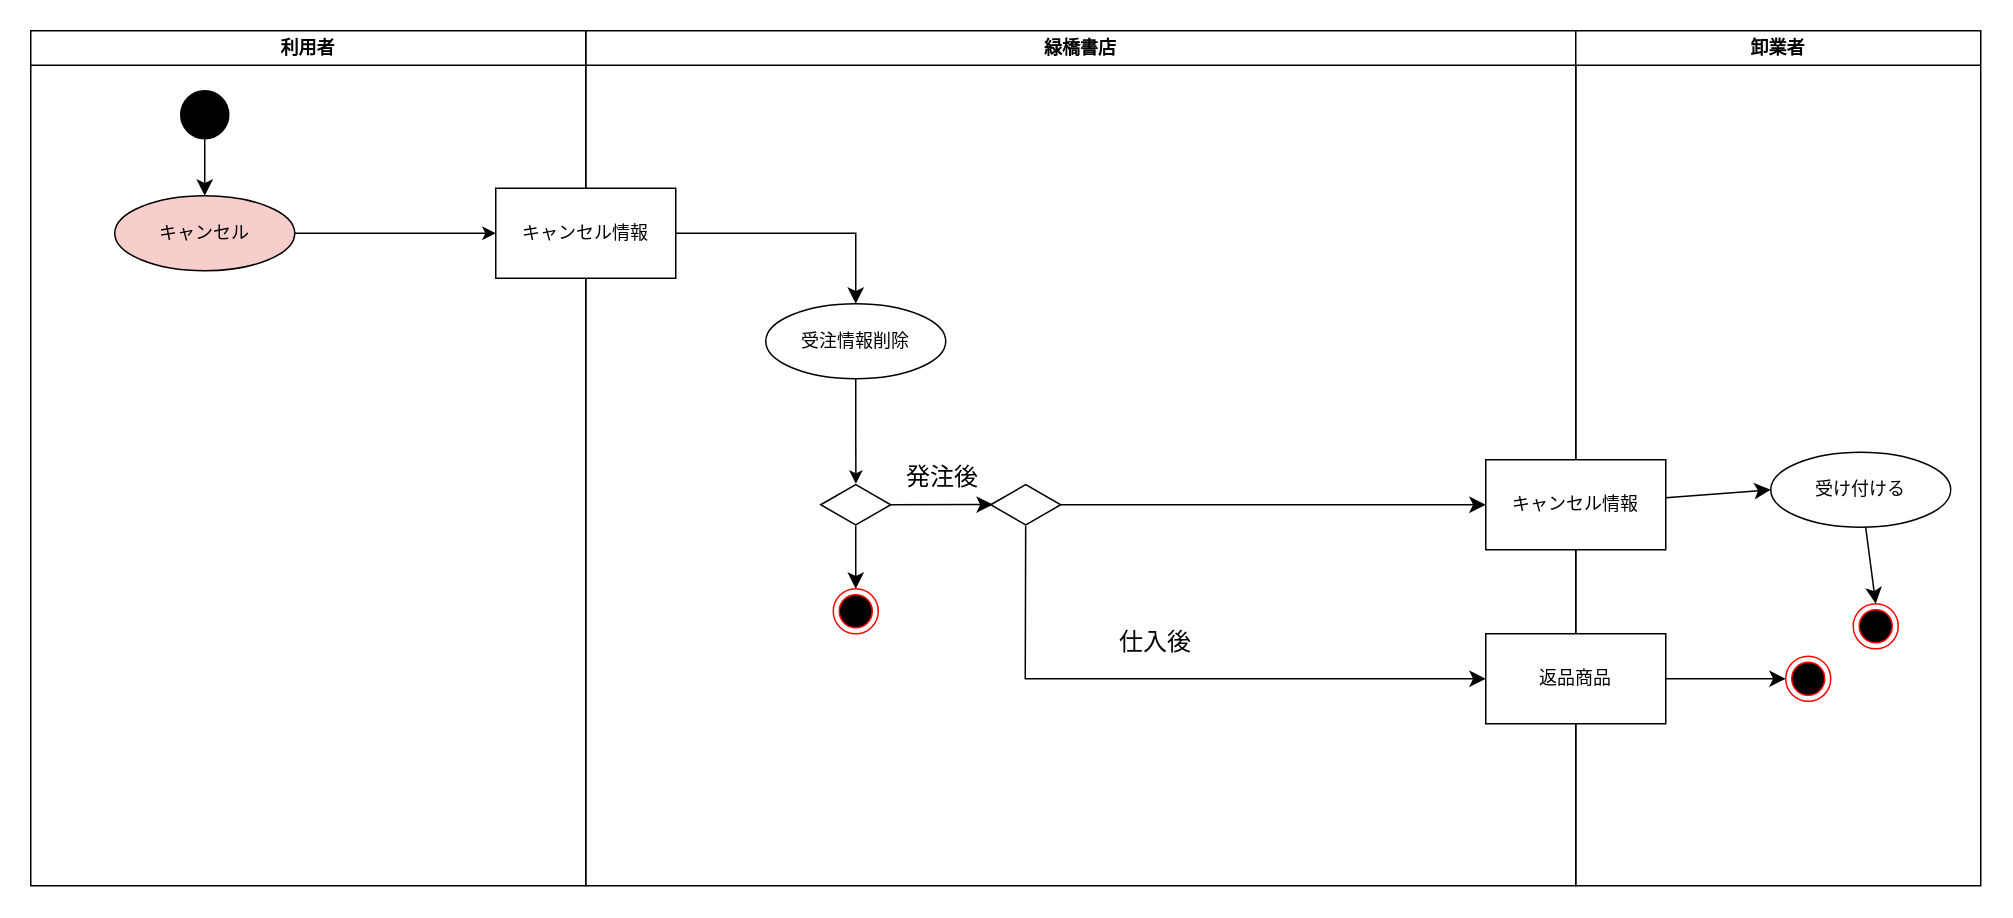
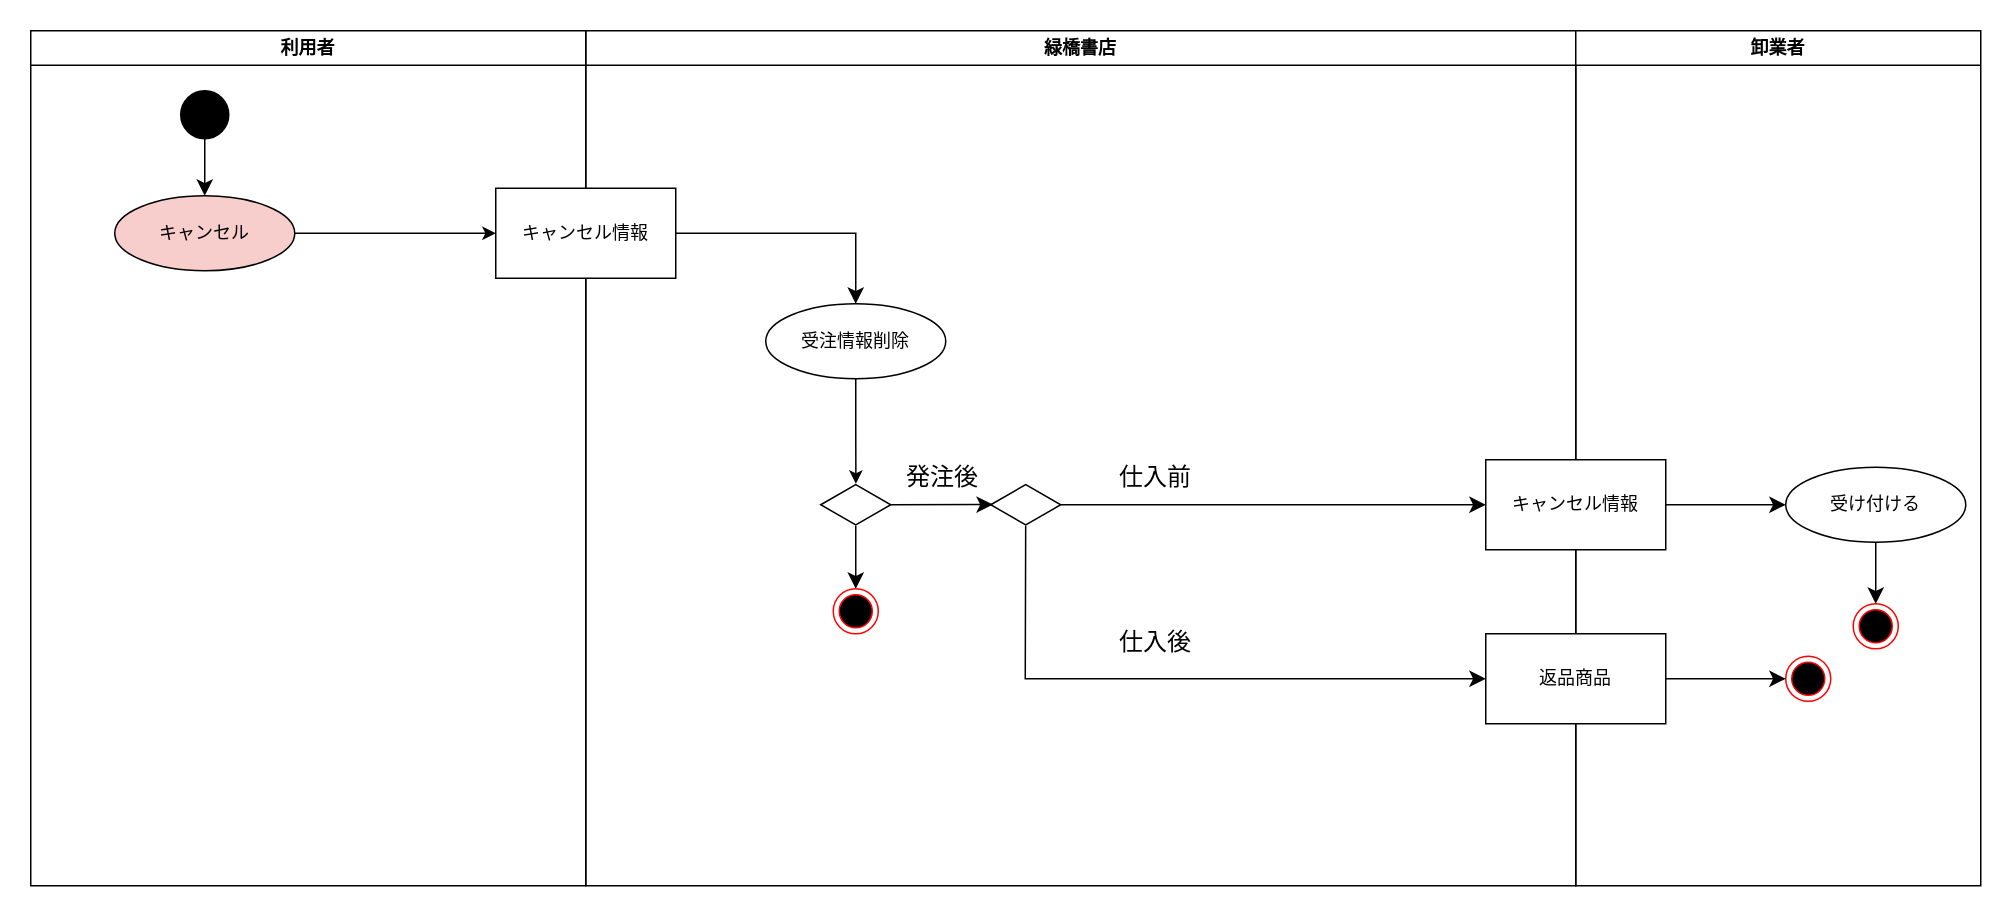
node "仕入前": added
node "受け付ける": moved (1861, 490) -> (1876, 505)
